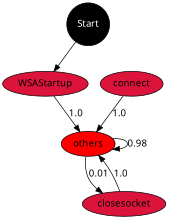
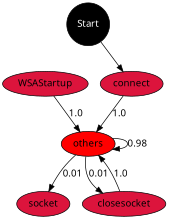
edge "Start" -> "WSAStartup": now "Start" -> "connect"
node "socket": added
